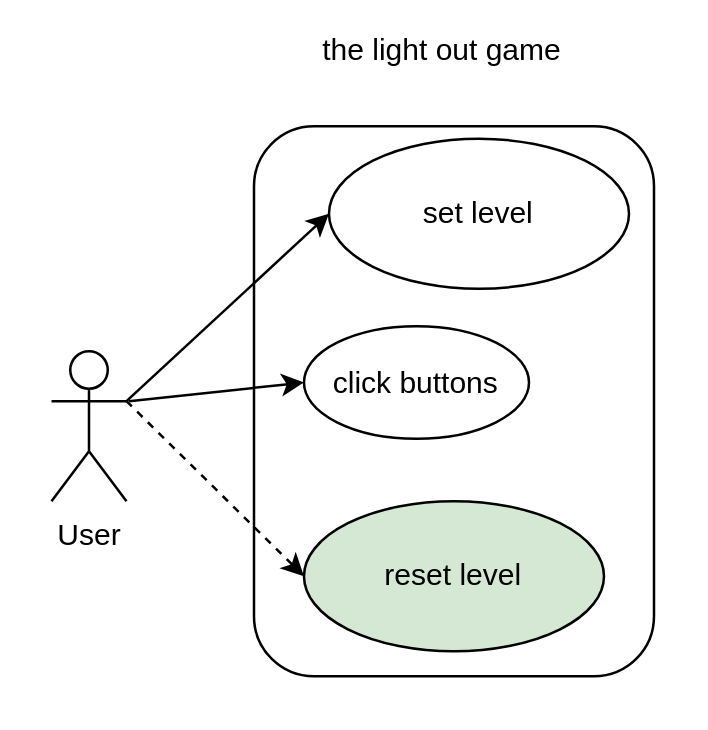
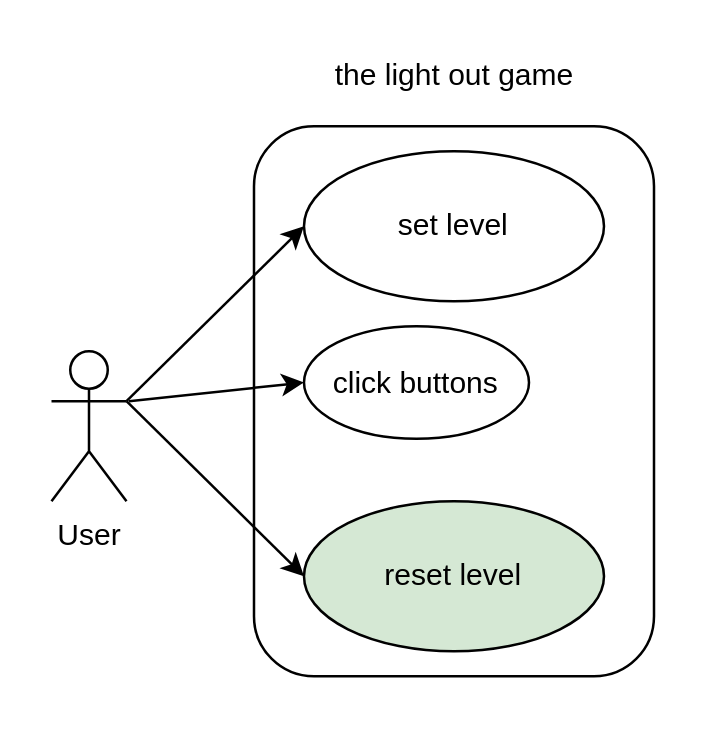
node "the light out game": moved (441, 51) -> (454, 76)
node "set level": moved (479, 214) -> (454, 226)
edge "User" -> "reset level": style dashed -> solid
